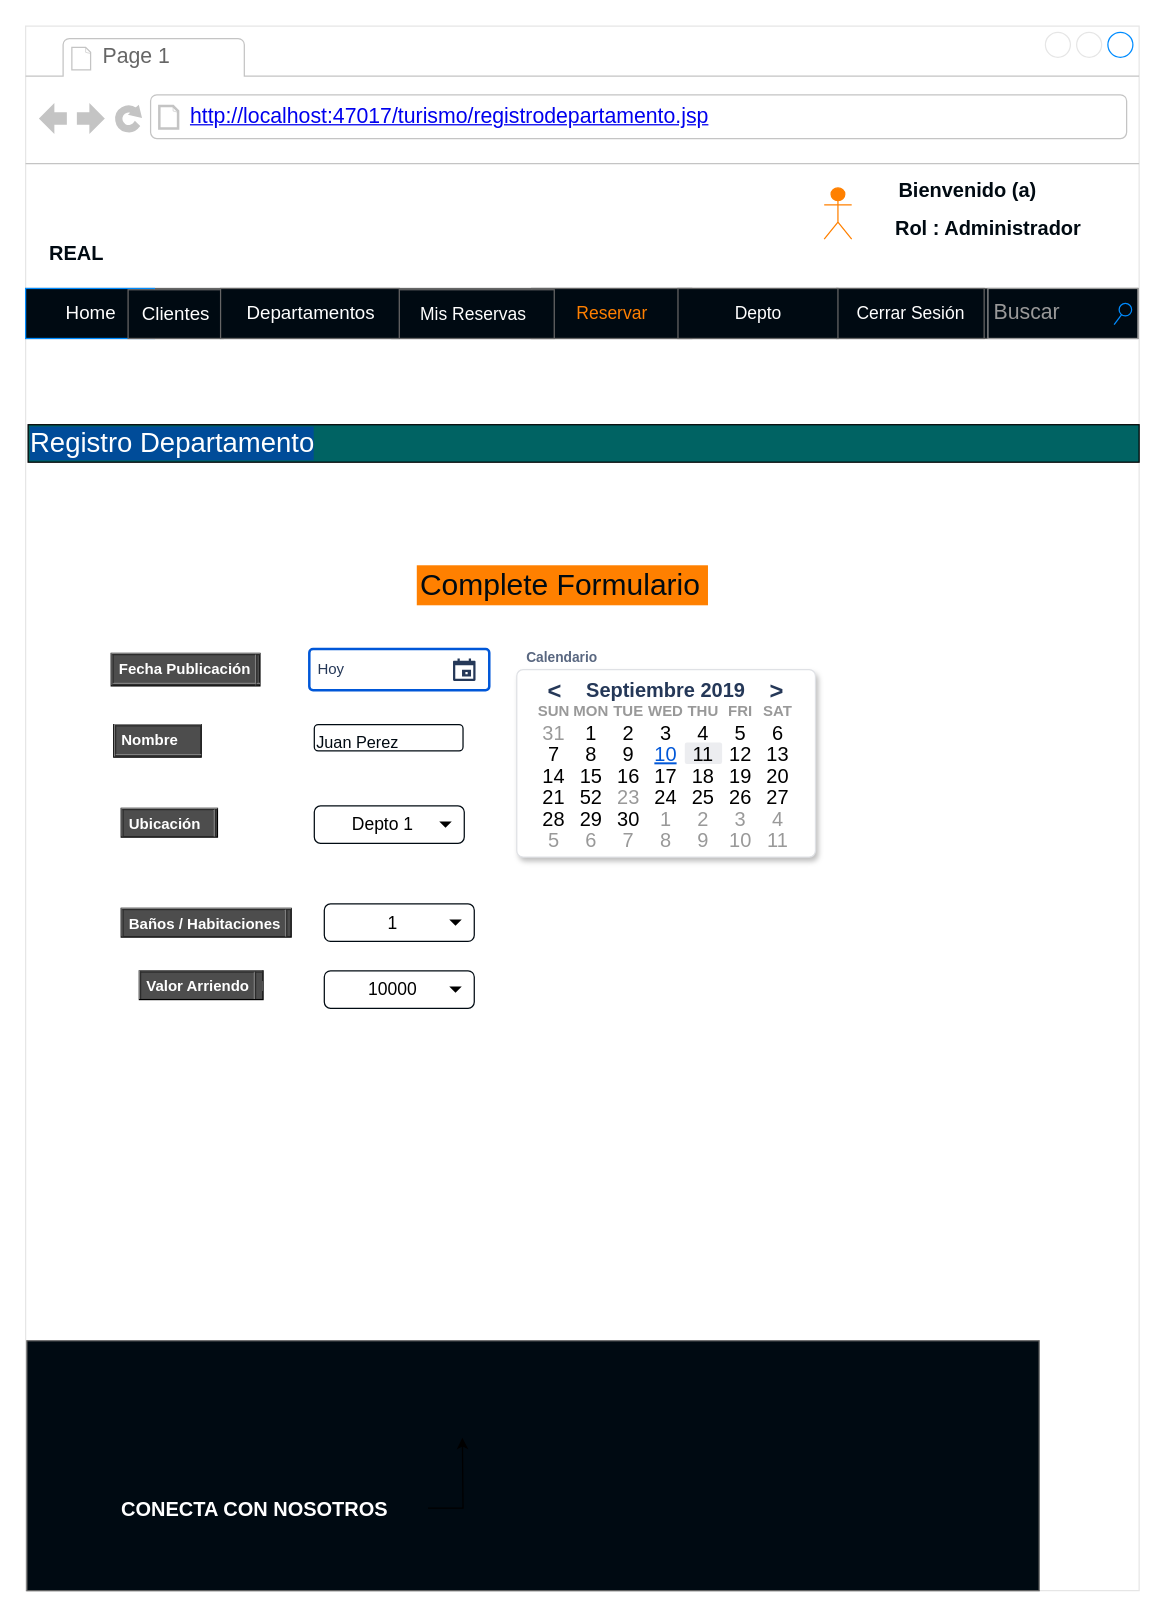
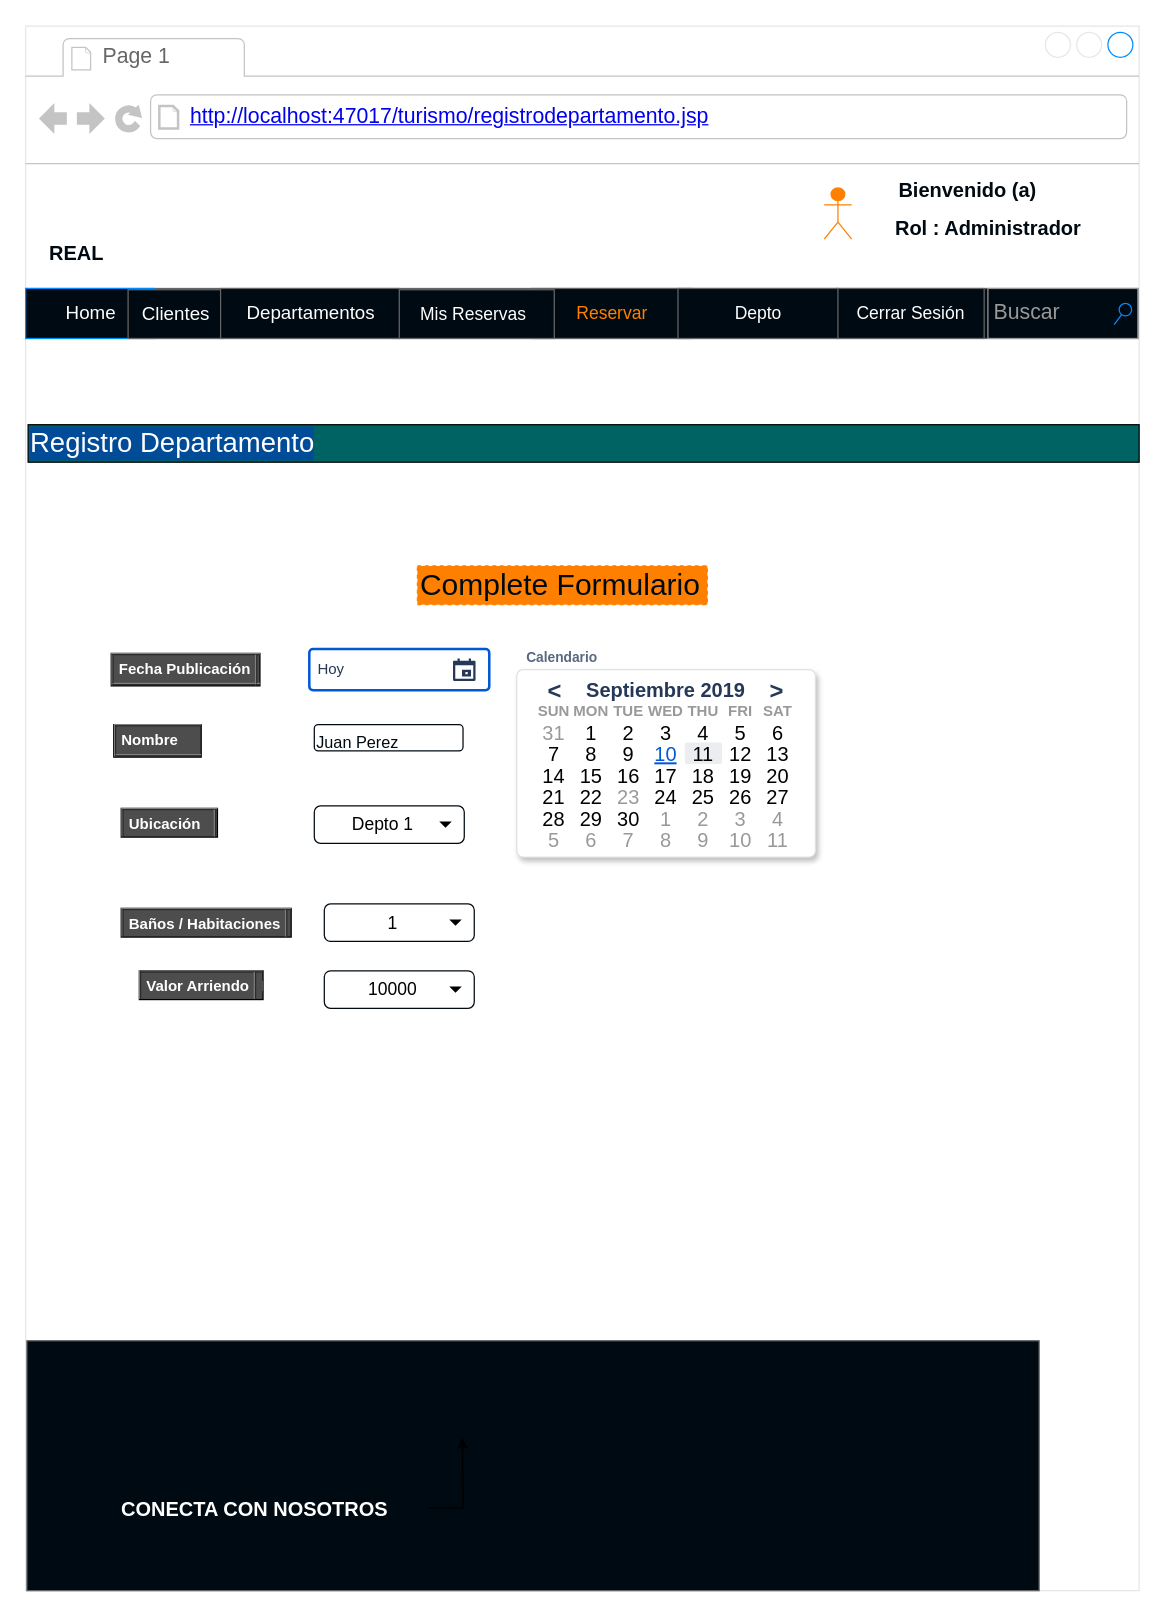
node "Complete Formulario": style solid -> dashed
node "52": label "52" -> "22"
